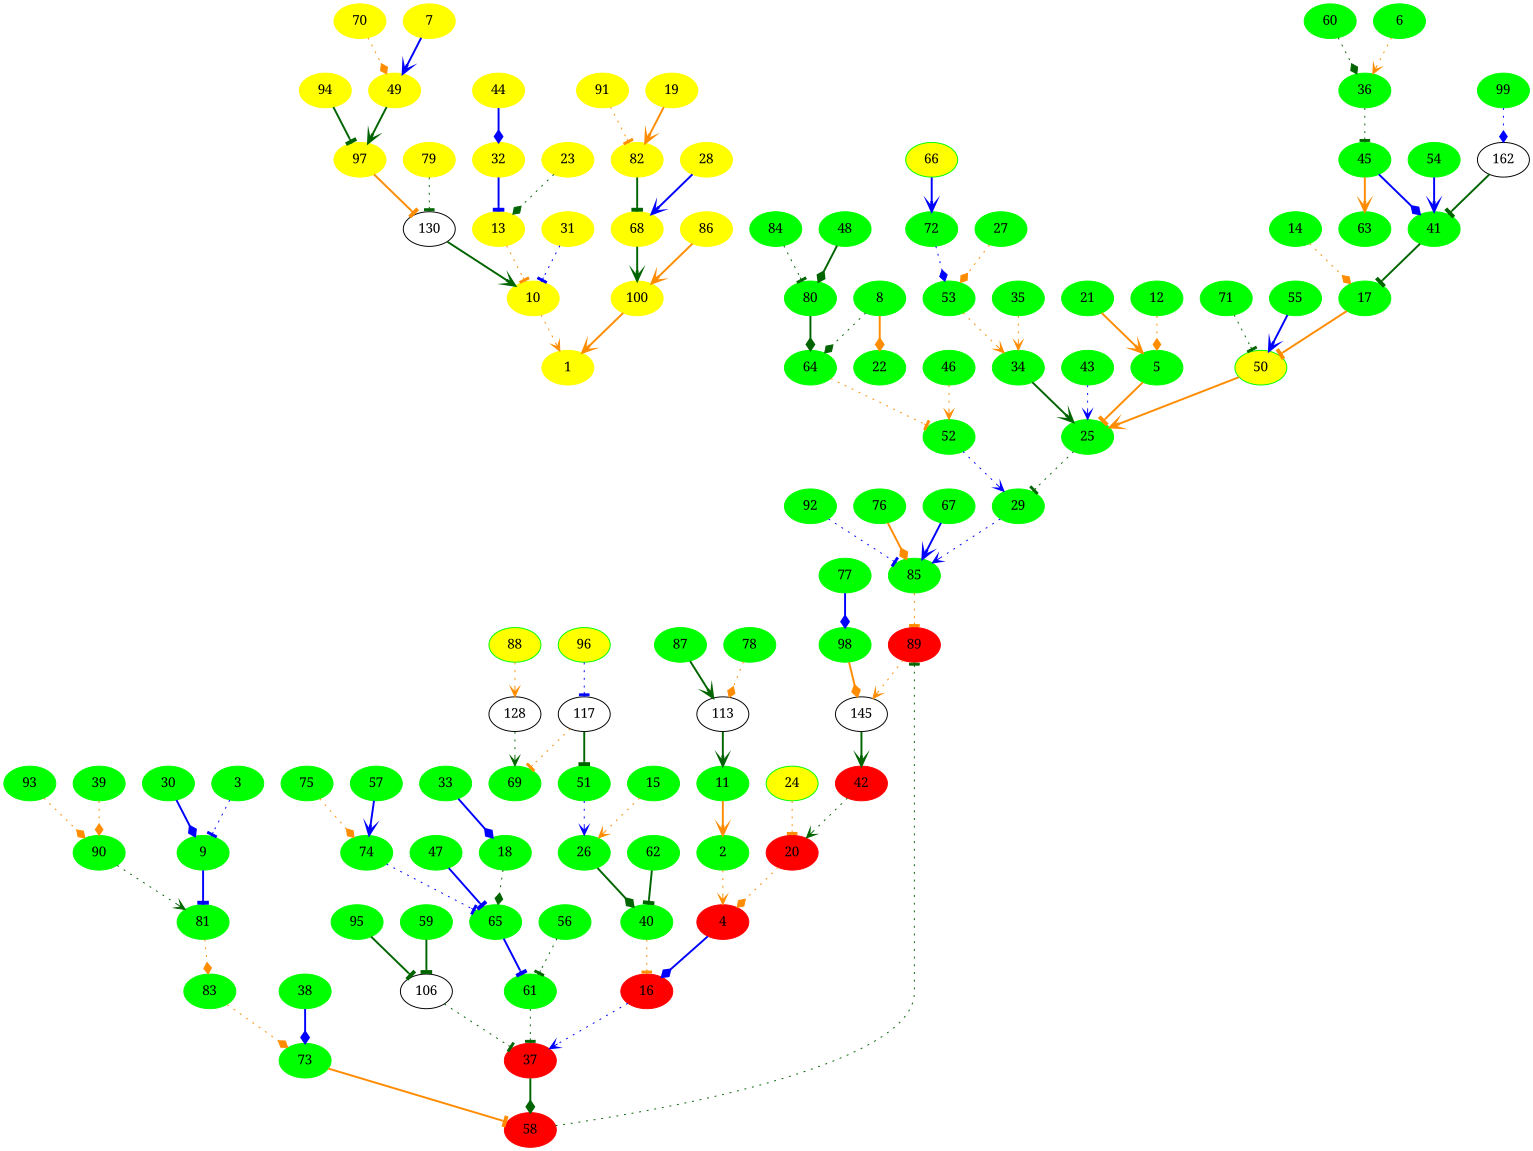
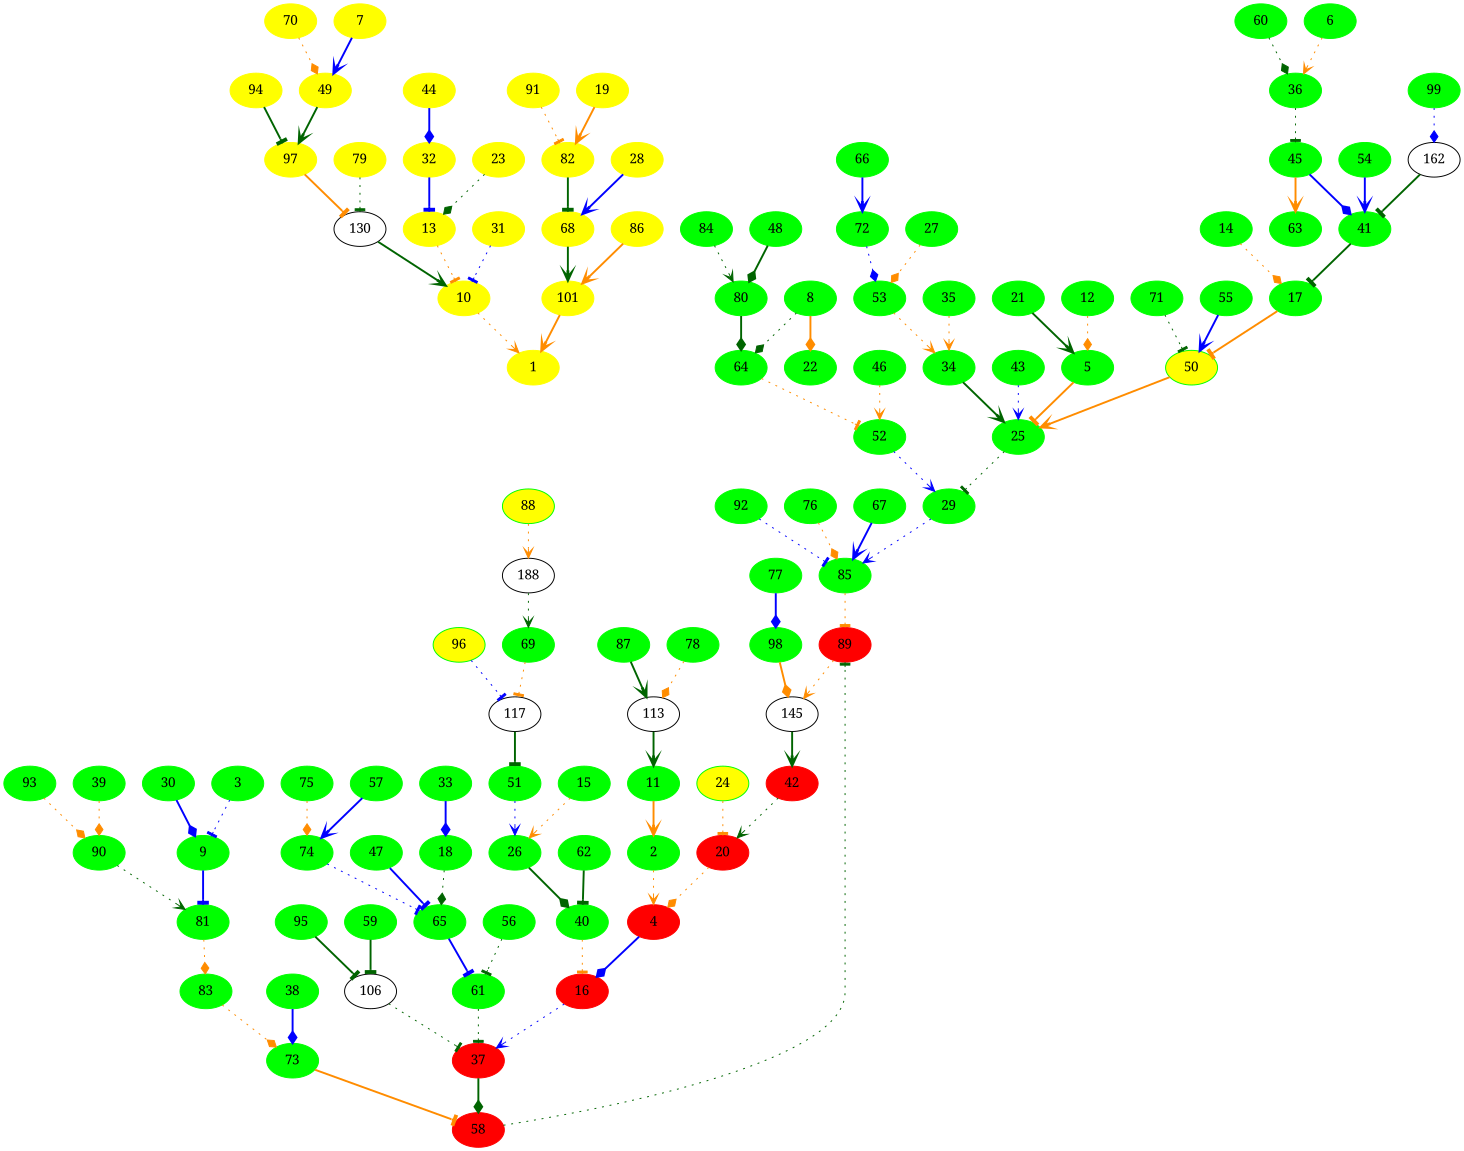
node "66": fillcolor yellow -> green
edge "84" -> "80": arrowhead tee -> vee
node "100": label "100" -> "101"
edge "21" -> "5": color darkorange -> darkgreen
edge "76" -> "85": style bold -> dotted
node "128": label "128" -> "188"
edge "117" -> "69": reversed
